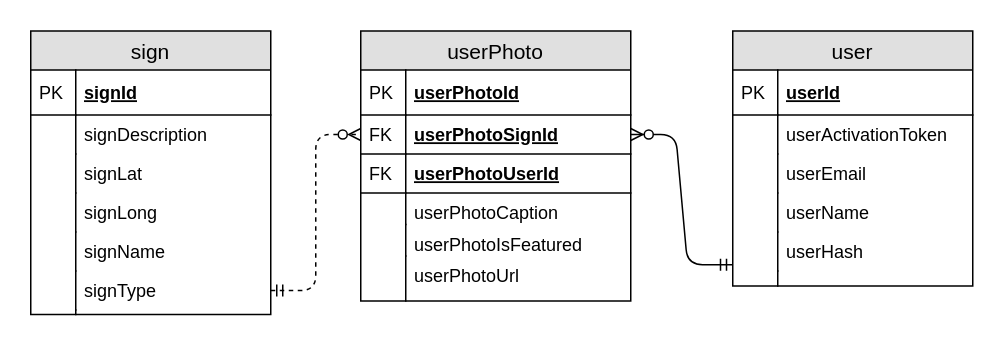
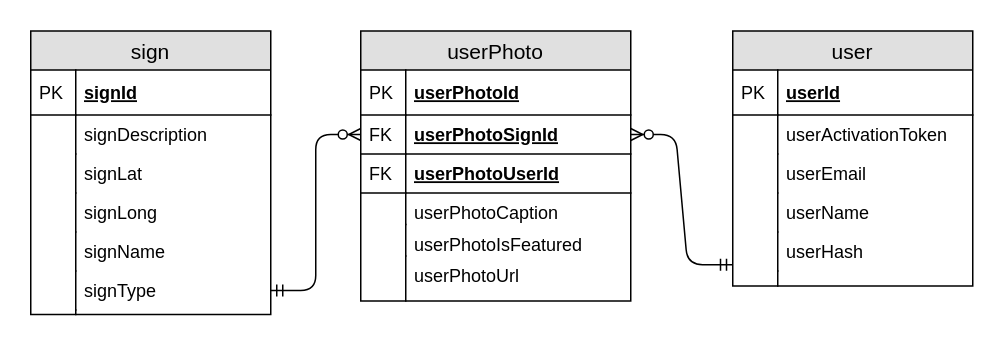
edge "userPhotoSignId" -- "signType": style dashed -> solid
